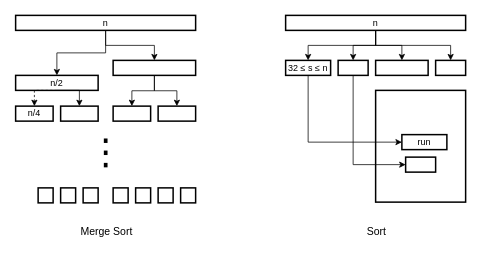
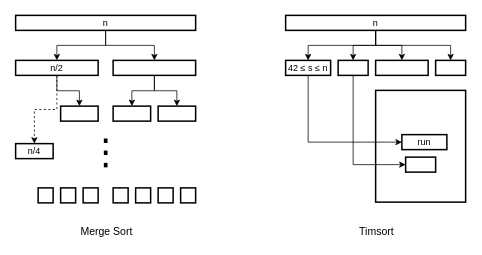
node "32 ≤ s ≤ n": label "32 ≤ s ≤ n" -> "42 ≤ s ≤ n"
node "n/2": moved (57, 83) -> (57, 68)
node "n/4": moved (34, 114) -> (34, 151)
node "Sort": label "Sort" -> "Timsort"
